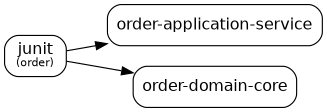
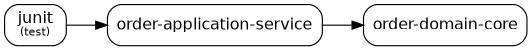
node "junit": text "(order)" -> "(test)"
edge "junit" -> "order-domain-core": now "order-application-service" -> "order-domain-core"
